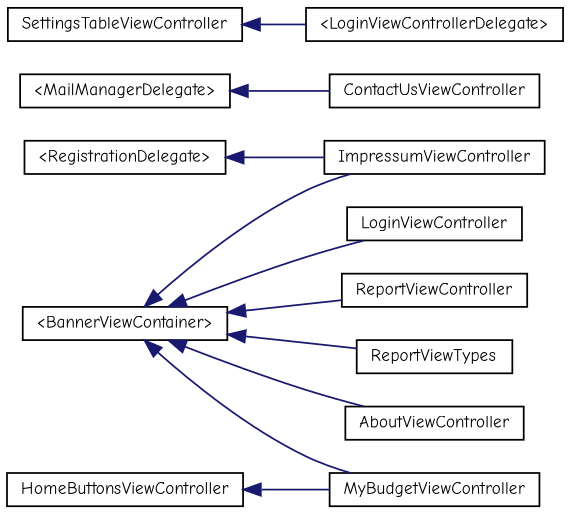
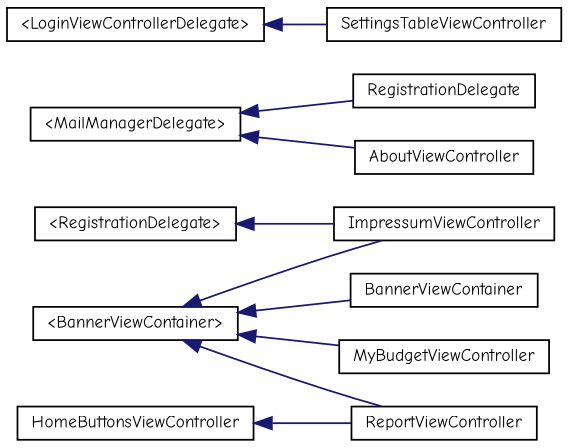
edge "<LoginViewControllerDelegate>" -> "SettingsTableViewController": reversed
node "ContactUsViewController": label "ContactUsViewController" -> "RegistrationDelegate"
node "LoginViewController": label "LoginViewController" -> "BannerViewContainer"
node "ReportViewTypes": removed
edge "AboutViewController" -> "<BannerViewContainer>": now "AboutViewController" -> "<MailManagerDelegate>"
edge "MyBudgetViewController" -> "HomeButtonsViewController": now "ReportViewController" -> "HomeButtonsViewController"
